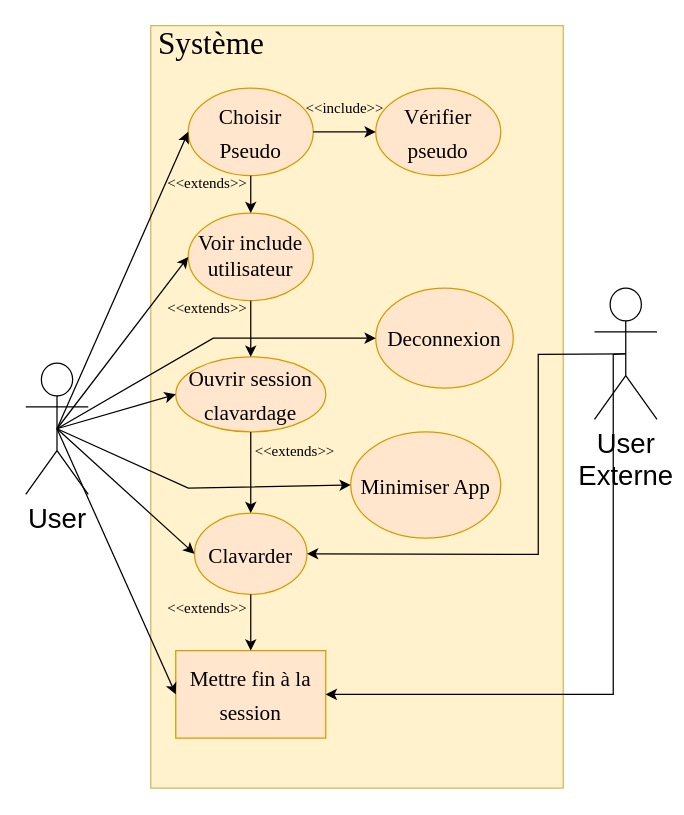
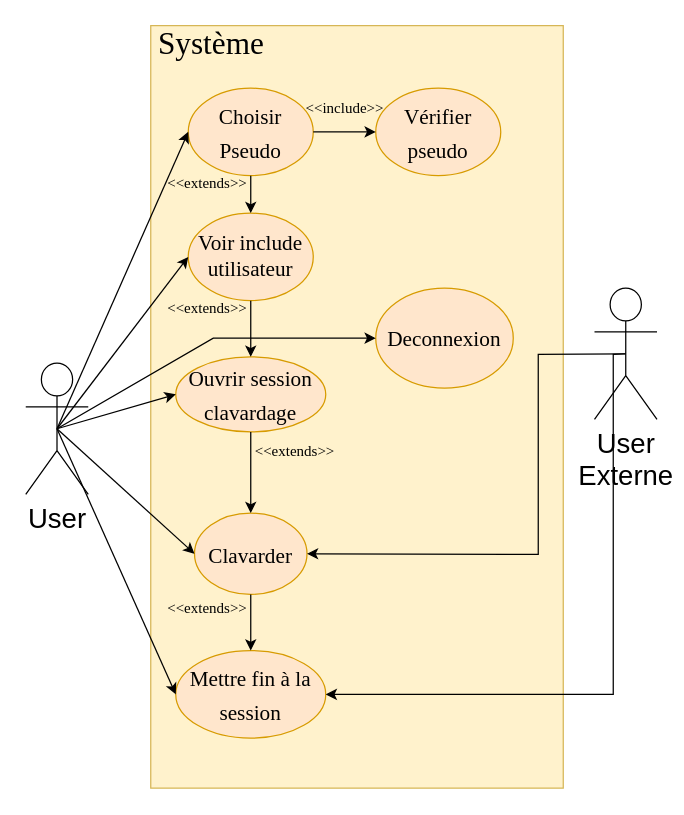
node "Minimiser App": removed
edge "User" -> "Minimiser App": removed
node "Mettre fin à la session": shape rectangle -> ellipse
